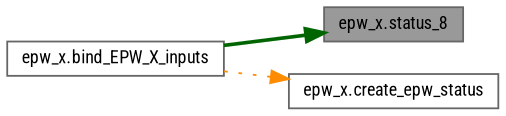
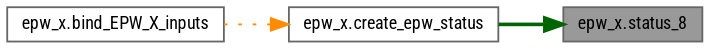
edge "epw_x.bind_EPW_X_inputs" -> "epw_x.status_8": now "epw_x.create_epw_status" -> "epw_x.status_8"
